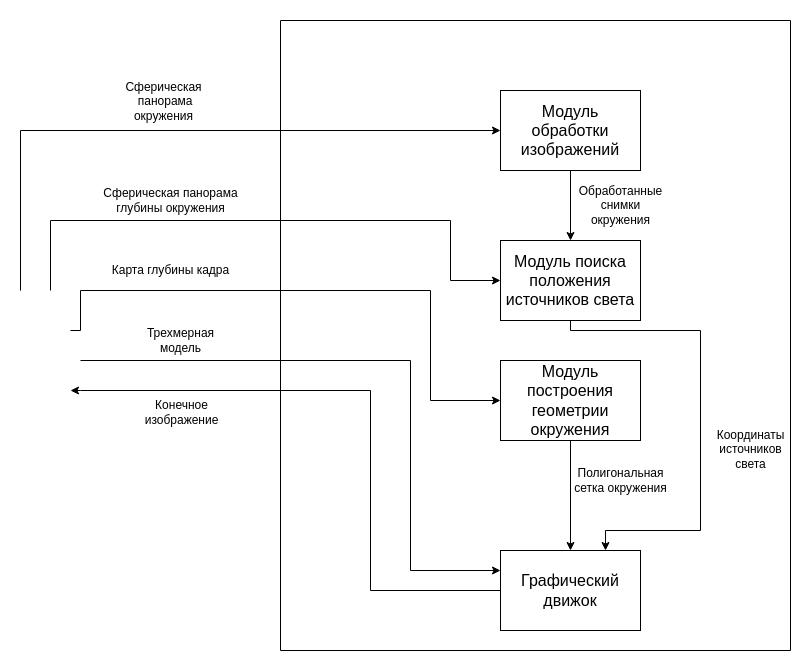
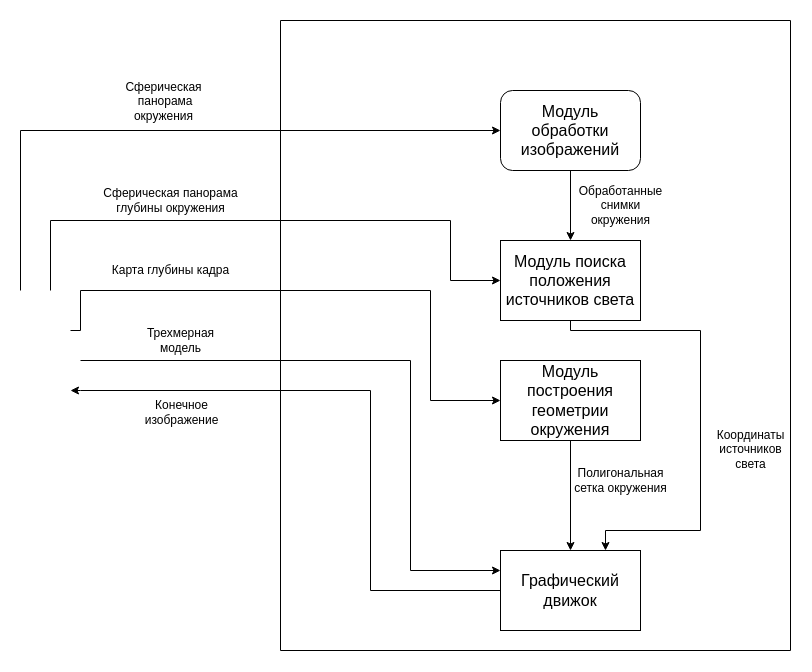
node "Модуль обработки изображений": shape rectangle -> rounded rectangle
